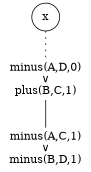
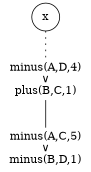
node "minus(A,D,0) ∨ plus(B,C,1)": label "minus(A,D,0) ∨ plus(B,C,1)" -> "minus(A,D,4) ∨ plus(B,C,1)"
node "minus(A,C,1) ∨ minus(B,D,1)": label "minus(A,C,1) ∨ minus(B,D,1)" -> "minus(A,C,5) ∨ minus(B,D,1)"
